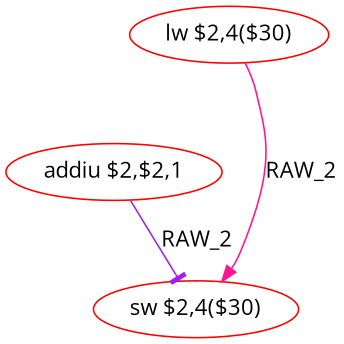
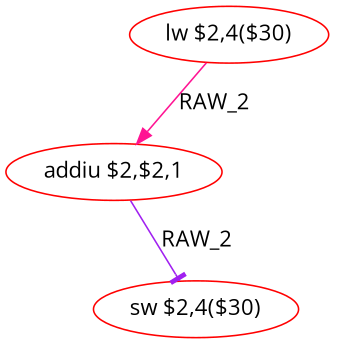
edge "lw $2,4($30)" -> "sw $2,4($30)": now "lw $2,4($30)" -> "addiu $2,$2,1"
